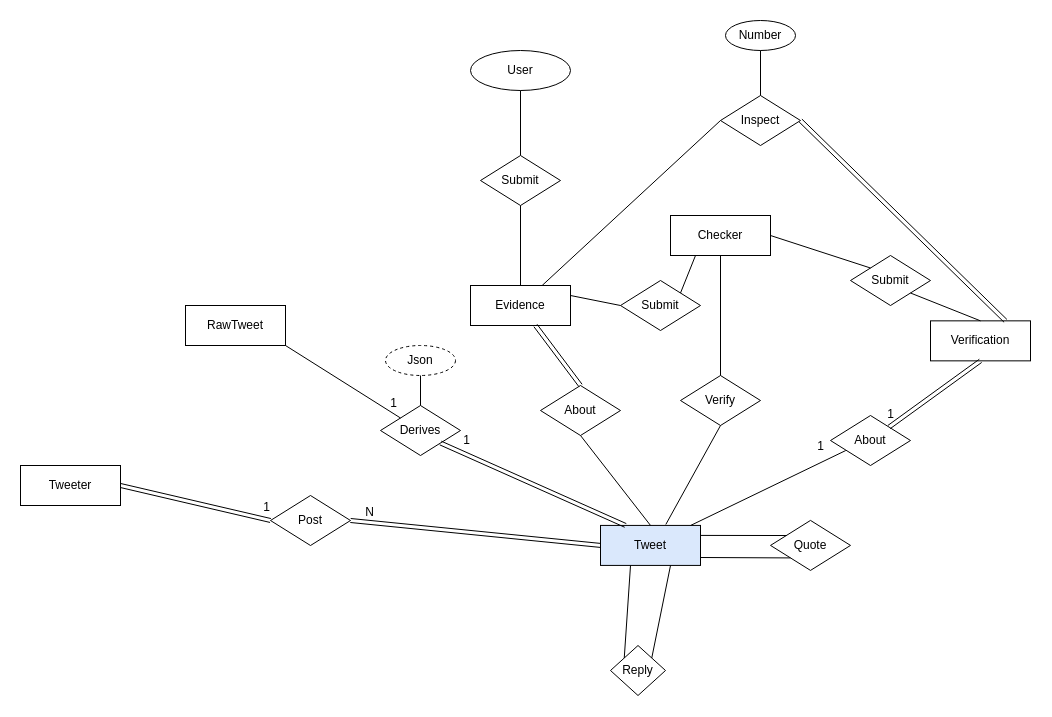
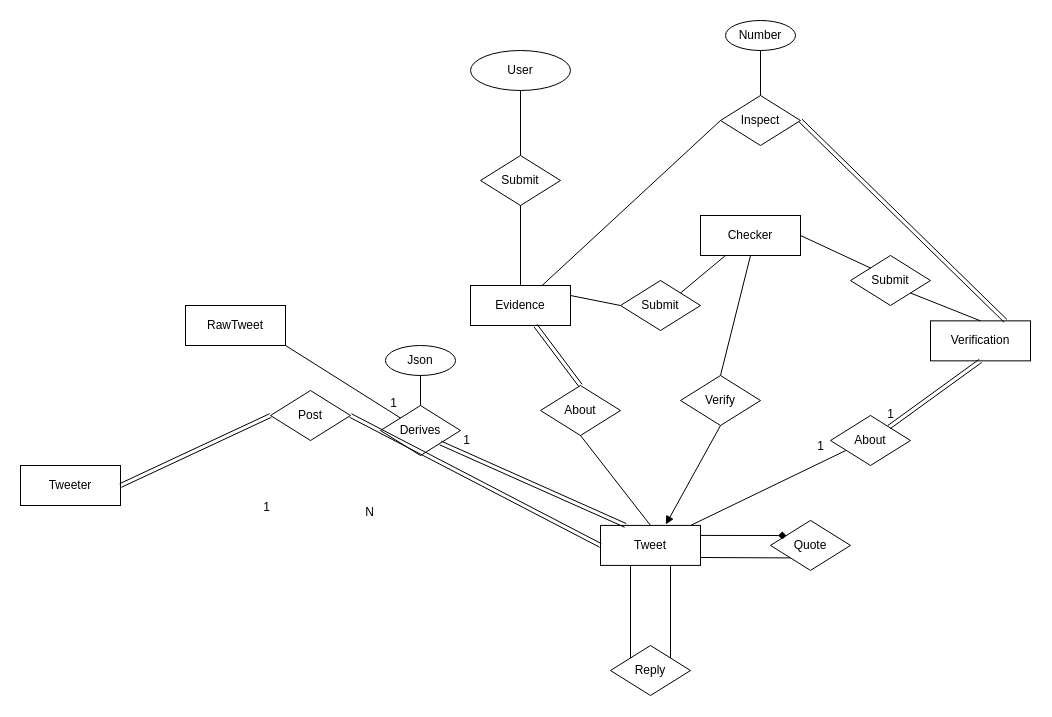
node "Checker": moved (721, 236) -> (751, 236)
node "Json": style dashed -> solid
edge "Verify" -- "Tweet": arrowhead none -> block
node "Post": moved (311, 521) -> (311, 416)
edge "Tweet" -- "Quote": arrowhead none -> diamond
node "Tweet": fillcolor #dae8fc -> #ffffff
node "Reply": size 55x50 -> 80x50
